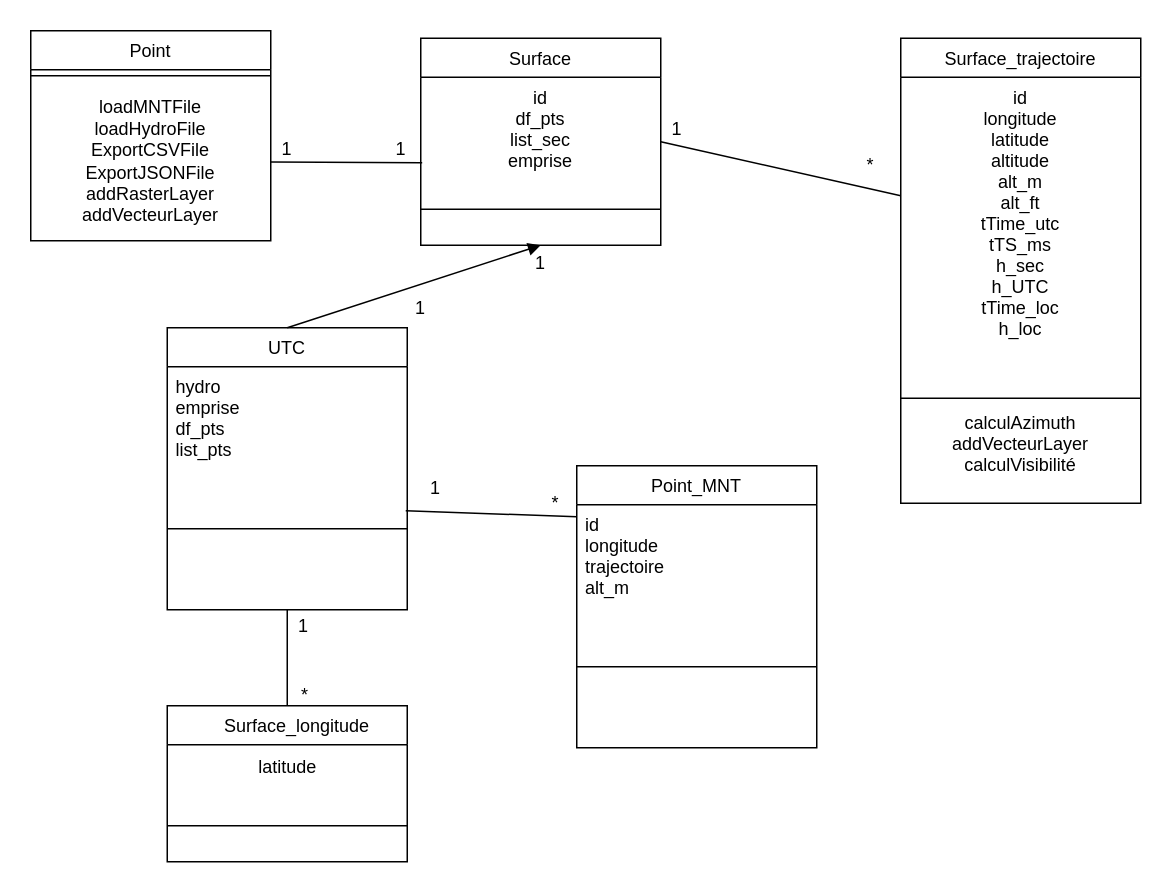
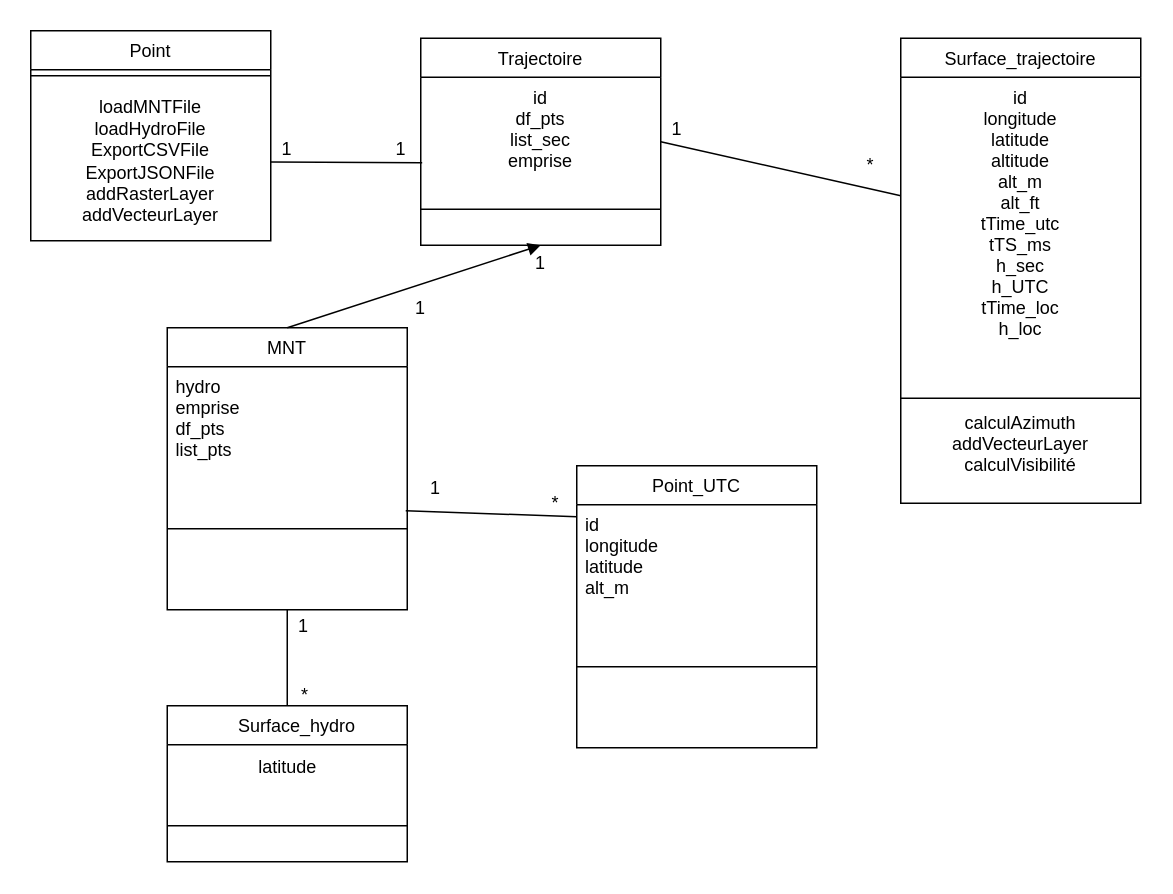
node "Surface": label "Surface" -> "Trajectoire"
node "UTC": label "UTC" -> "MNT"
node "Point_MNT": label "Point_MNT" -> "Point_UTC"
node "id longitude trajectoire alt_m": label "id longitude trajectoire alt_m" -> "id longitude latitude alt_m"
node "Surface_longitude": label "Surface_longitude" -> "Surface_hydro"
